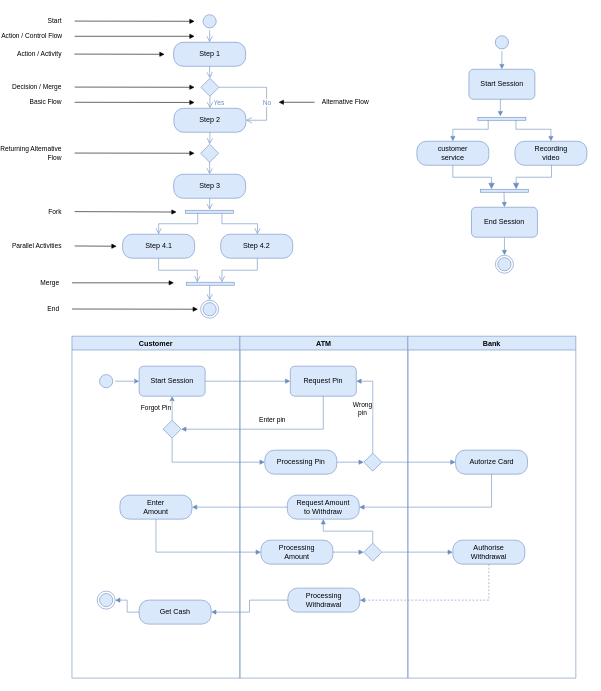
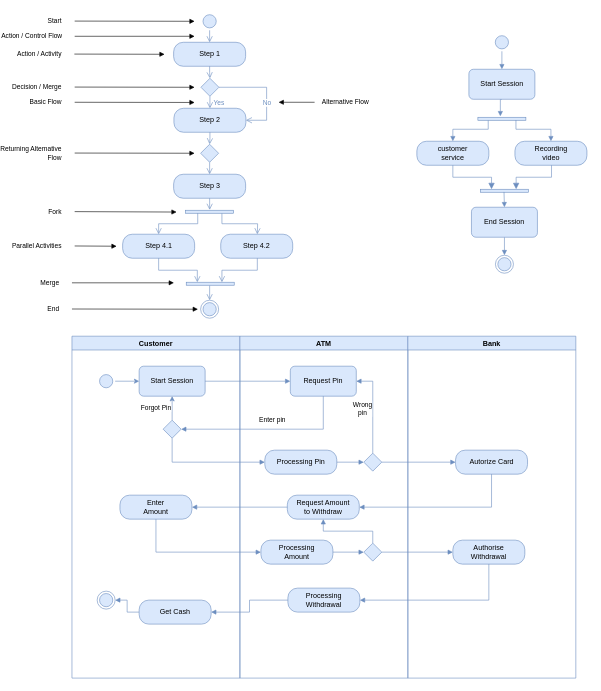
edge "Authorise Withdrawal" -> "Processing Withdrawal": style dashed -> solid
